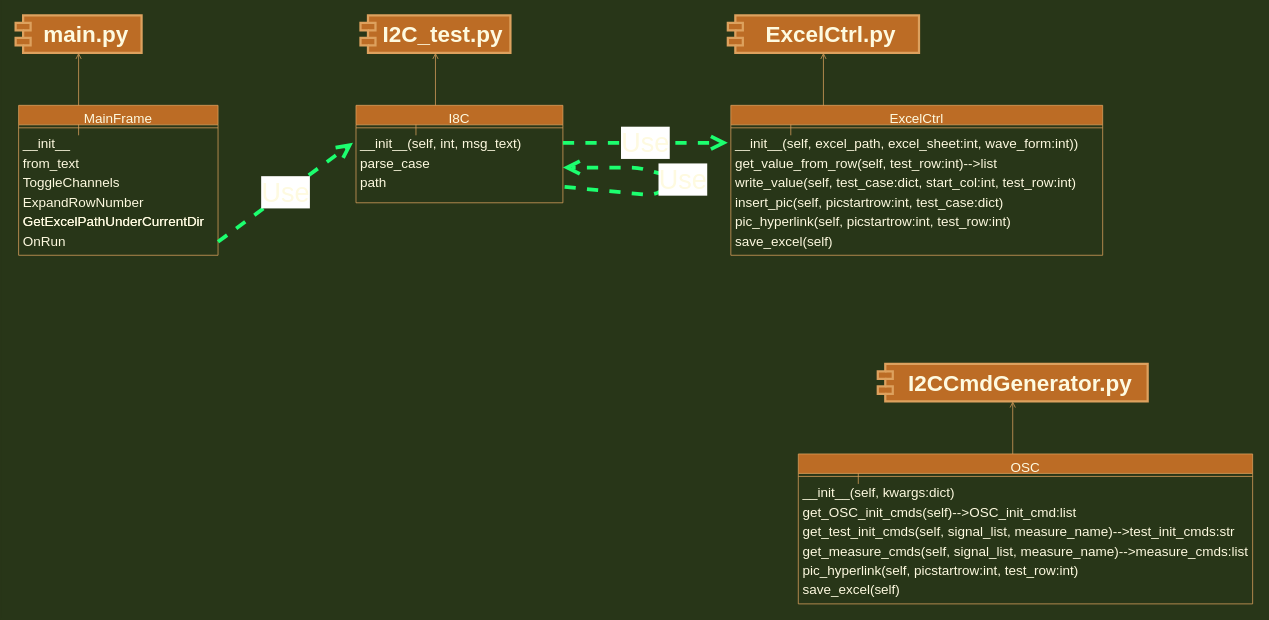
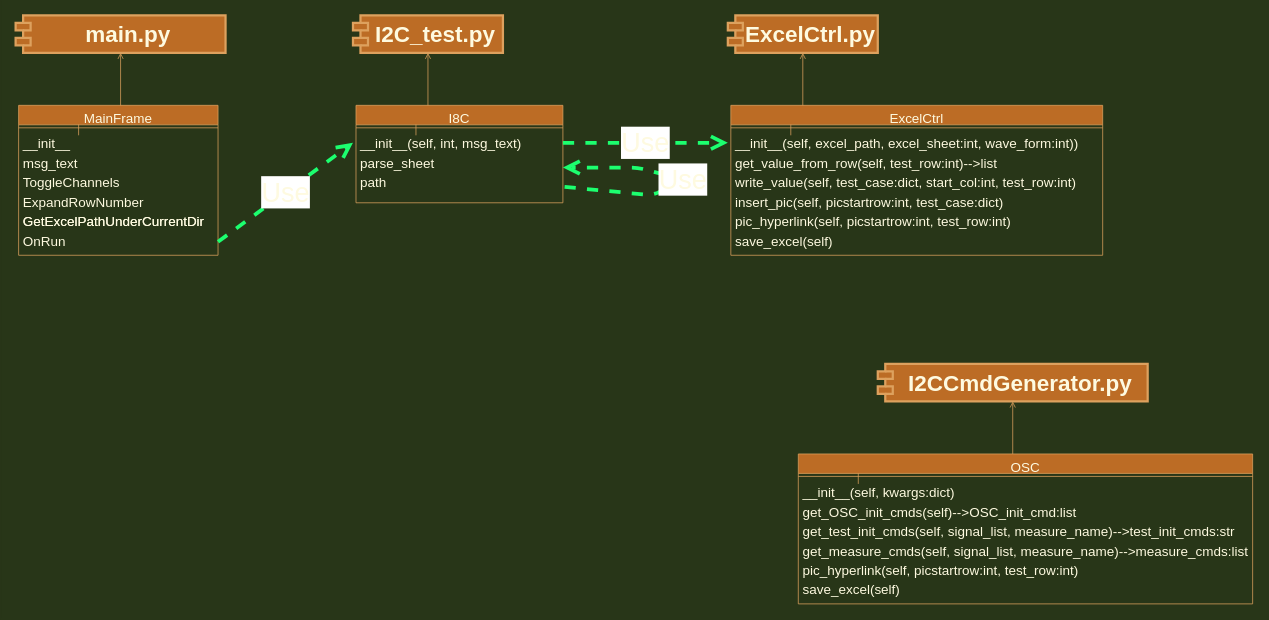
node "main.py": size 126x38 -> 210x38
node "I2C_test.py": moved (435, 34) -> (428, 34)
node "ExcelCtrl.py": size 191x38 -> 150x38
node "from_text": label "from_text" -> "msg_text"
node "parse_case": label "parse_case" -> "parse_sheet"
